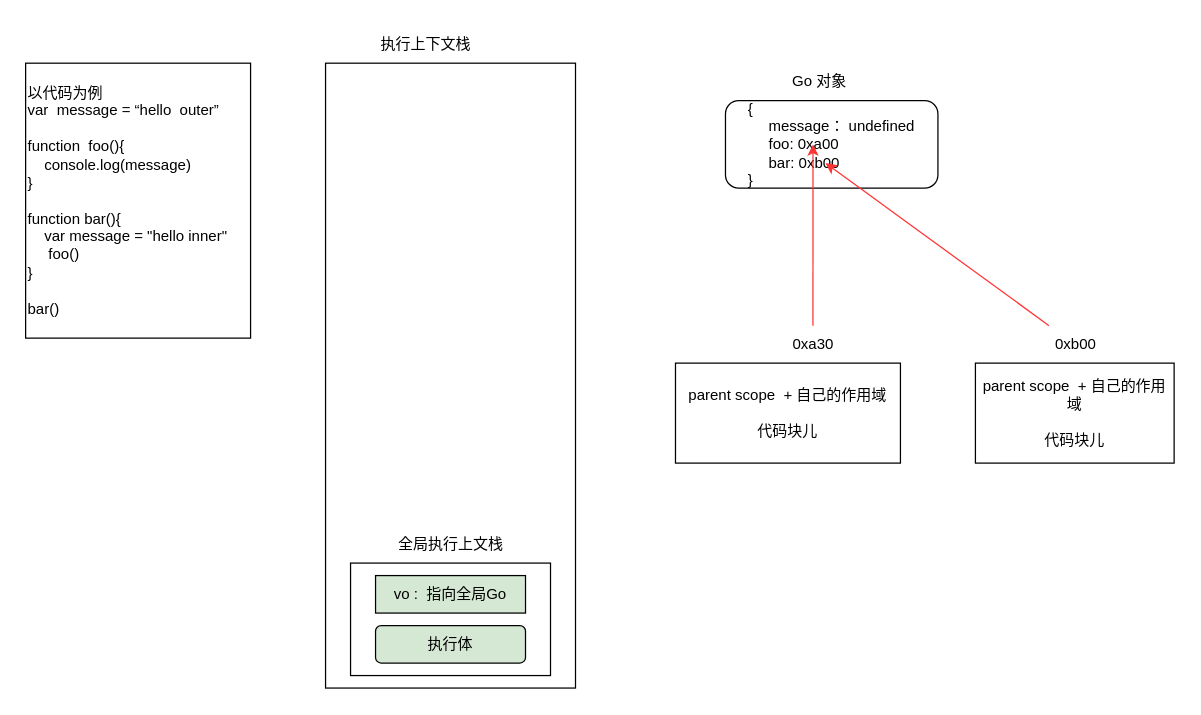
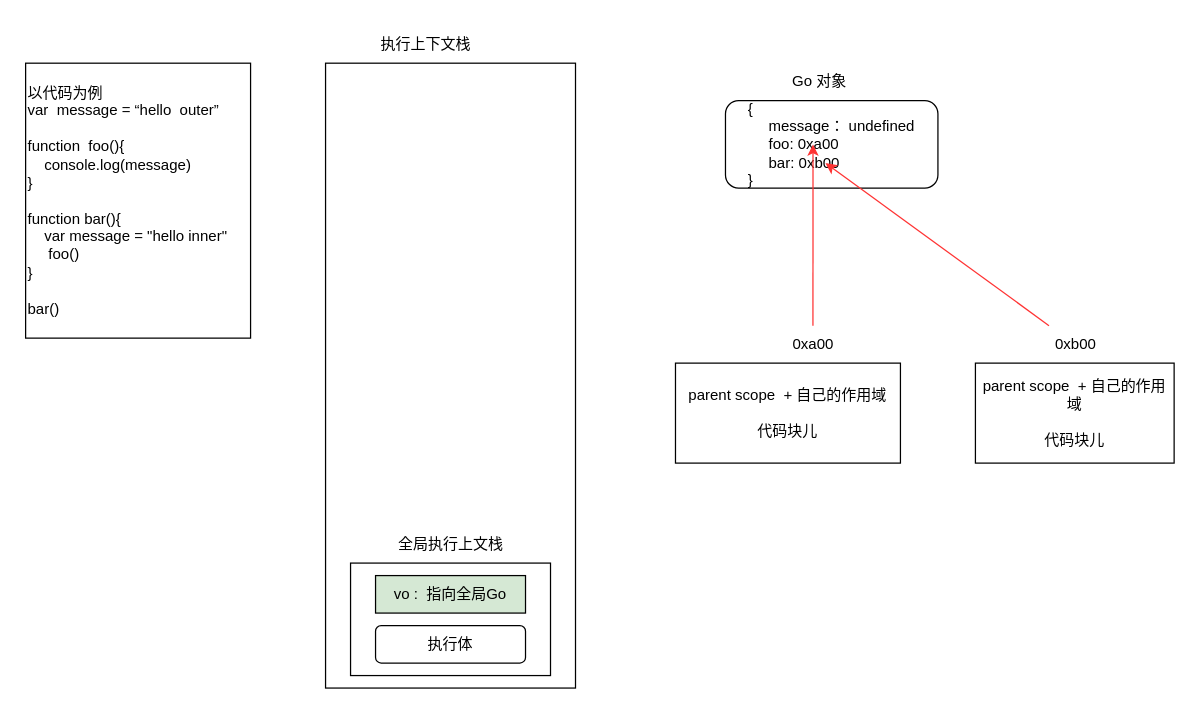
node "0xa30": label "0xa30" -> "0xa00"
node "执行体": fillcolor #d5e8d4 -> #ffffff
